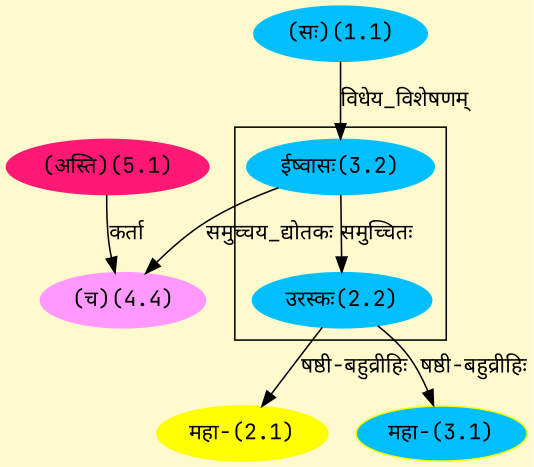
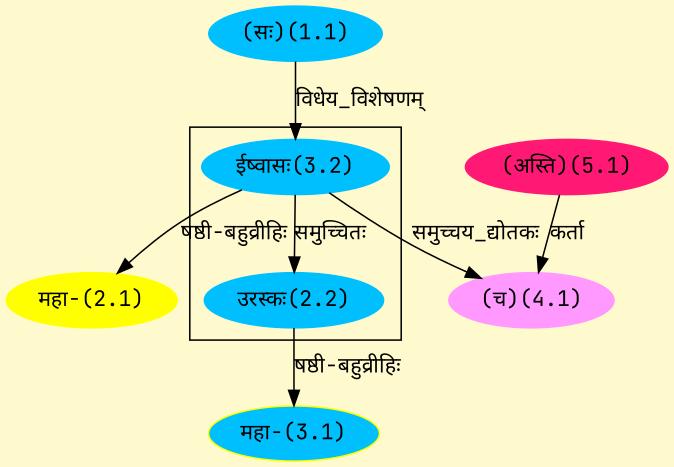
node "(च)(4.4)": label "(च)(4.4)" -> "(च)(4.1)"
edge "उरस्कः(2.2)" -> "महा-(2.1)": now "ईष्वासः(3.2)" -> "महा-(2.1)"
